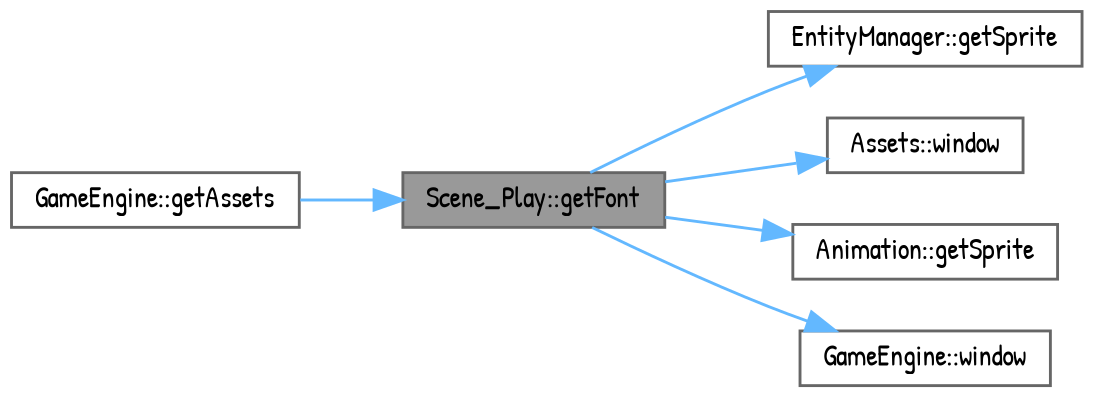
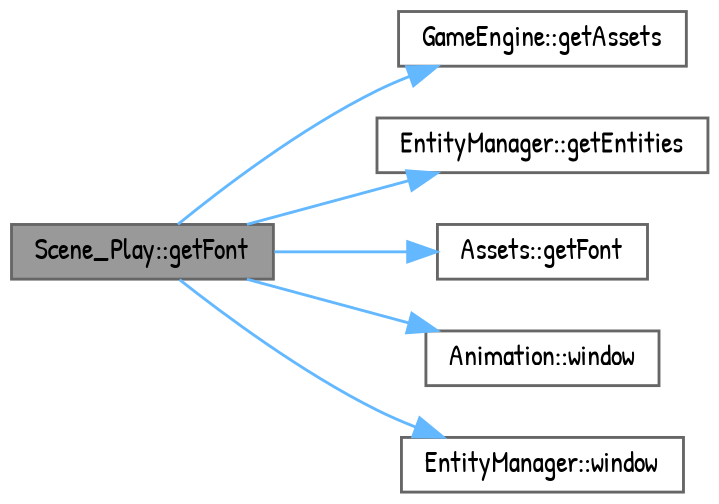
node "EntityManager::getSprite": label "EntityManager::getSprite" -> "EntityManager::getEntities"
node "Assets::window": label "Assets::window" -> "Assets::getFont"
edge "GameEngine::getAssets" -> "Scene_Play::getFont": reversed
node "Animation::getSprite": label "Animation::getSprite" -> "Animation::window"
node "GameEngine::window": label "GameEngine::window" -> "EntityManager::window"
